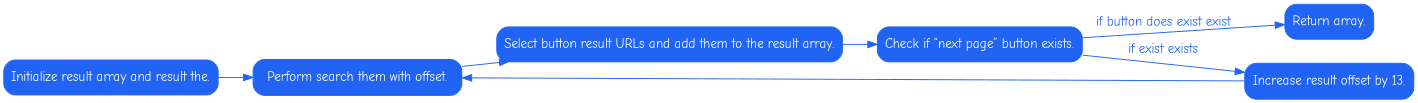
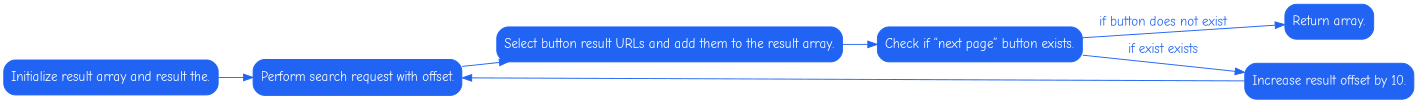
edge "Check if “next page” button exists." -> "Return array.": label "if button does exist exist" -> "if button does not exist"
node "Perform search them with offset.": label "Perform search them with offset." -> "Perform search request with offset."
node "Increase result offset by 13.": label "Increase result offset by 13." -> "Increase result offset by 10."
